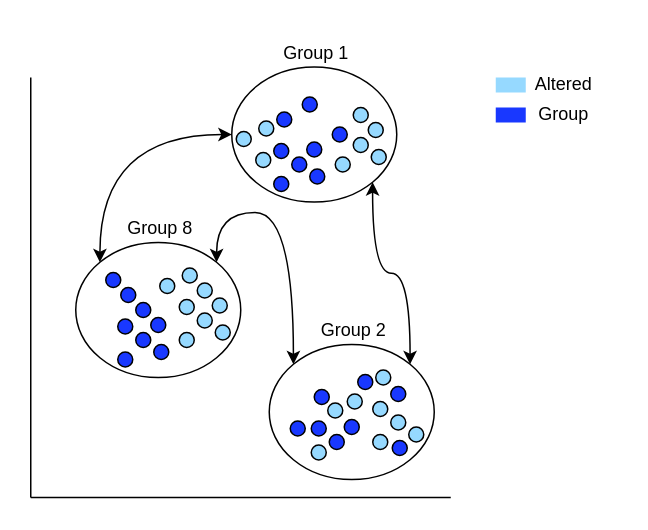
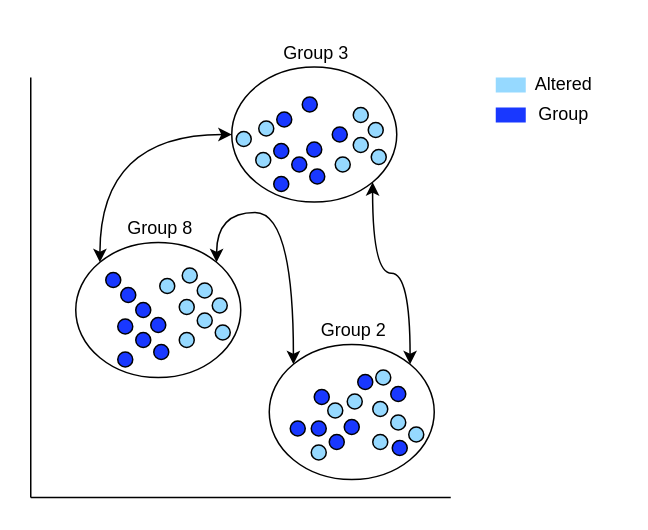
node "Group 1": label "Group 1" -> "Group 3"
